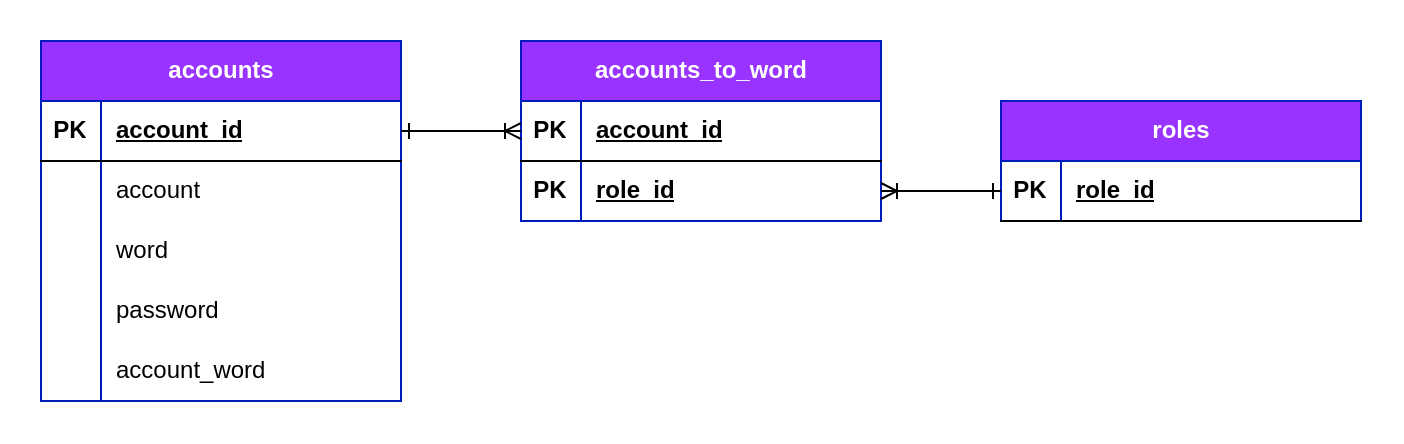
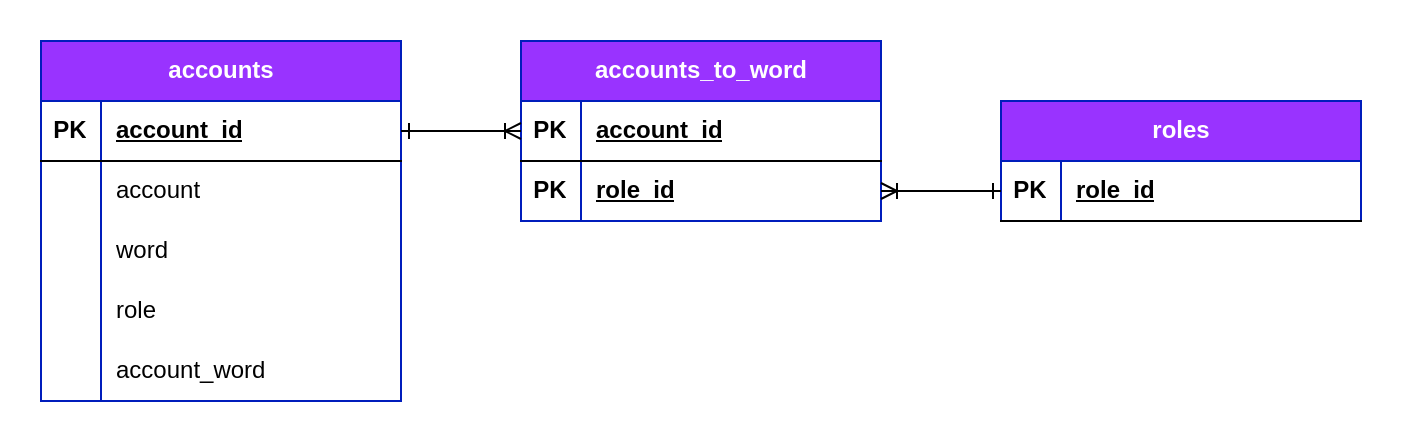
node "password": label "password" -> "role"
